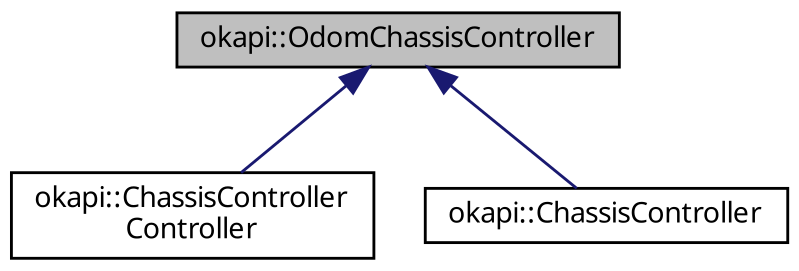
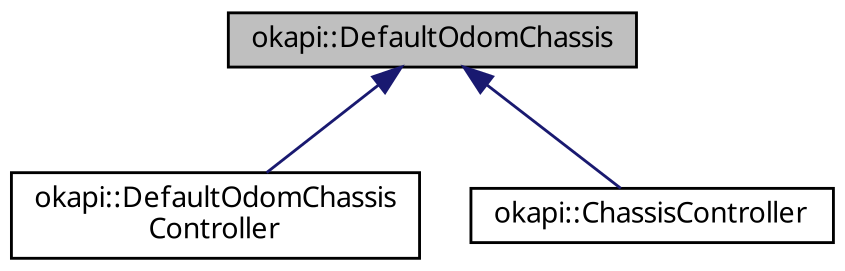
node "okapi::OdomChassisController": label "okapi::OdomChassisController" -> "okapi::DefaultOdomChassis"
node "okapi::ChassisController Controller": label "okapi::ChassisController Controller" -> "okapi::DefaultOdomChassis Controller"
